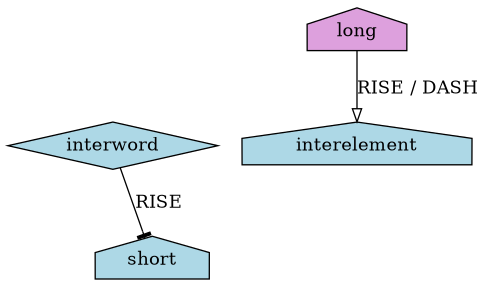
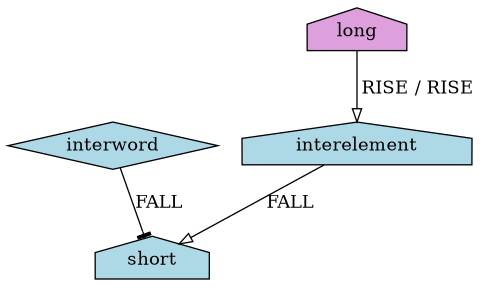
edge "long" -> "interelement": label "RISE / DASH" -> "RISE / RISE"
edge "interelement" -> "short": added, label "FALL"
edge "interword" -> "short": label "RISE" -> "FALL"
